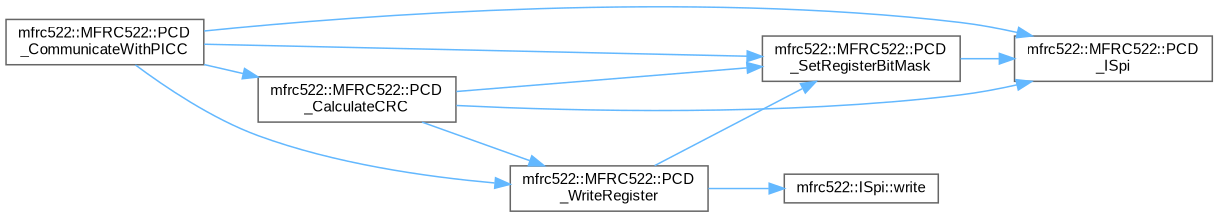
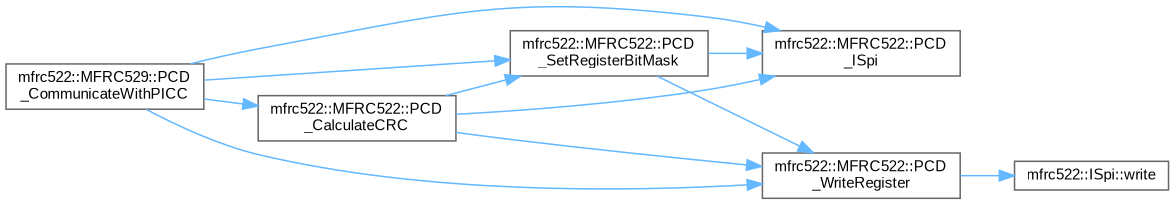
node "mfrc522::MFRC522::PCD _CommunicateWithPICC": label "mfrc522::MFRC522::PCD _CommunicateWithPICC" -> "mfrc522::MFRC529::PCD _CommunicateWithPICC"
edge "mfrc522::MFRC522::PCD _WriteRegister" -> "mfrc522::MFRC522::PCD _SetRegisterBitMask": reversed
